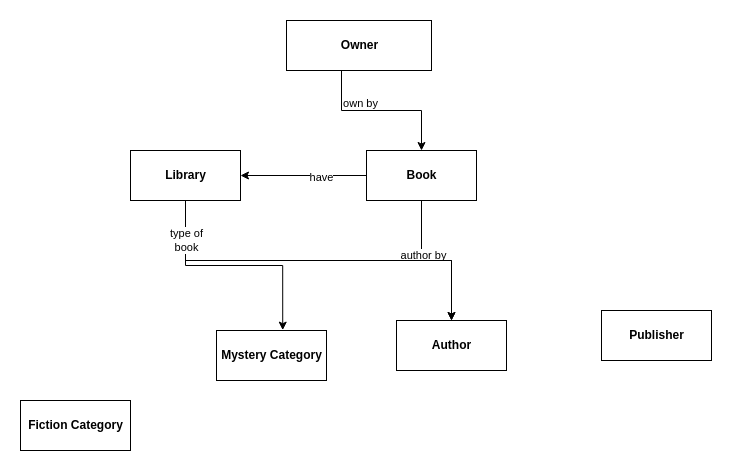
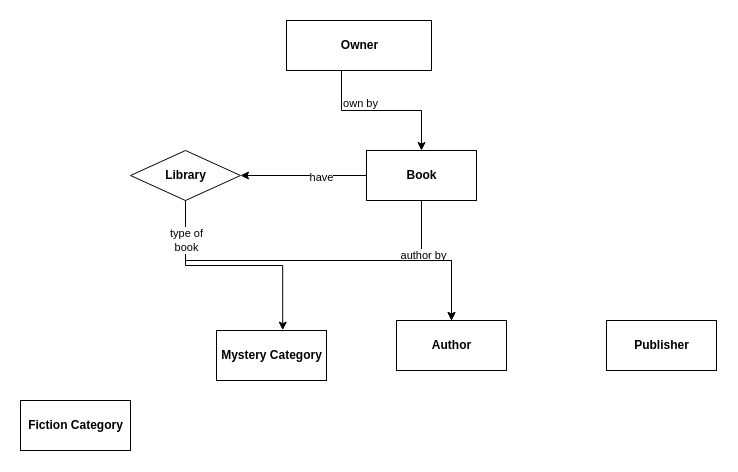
node "Library": shape rectangle -> diamond
node "Publisher": moved (657, 336) -> (662, 346)
